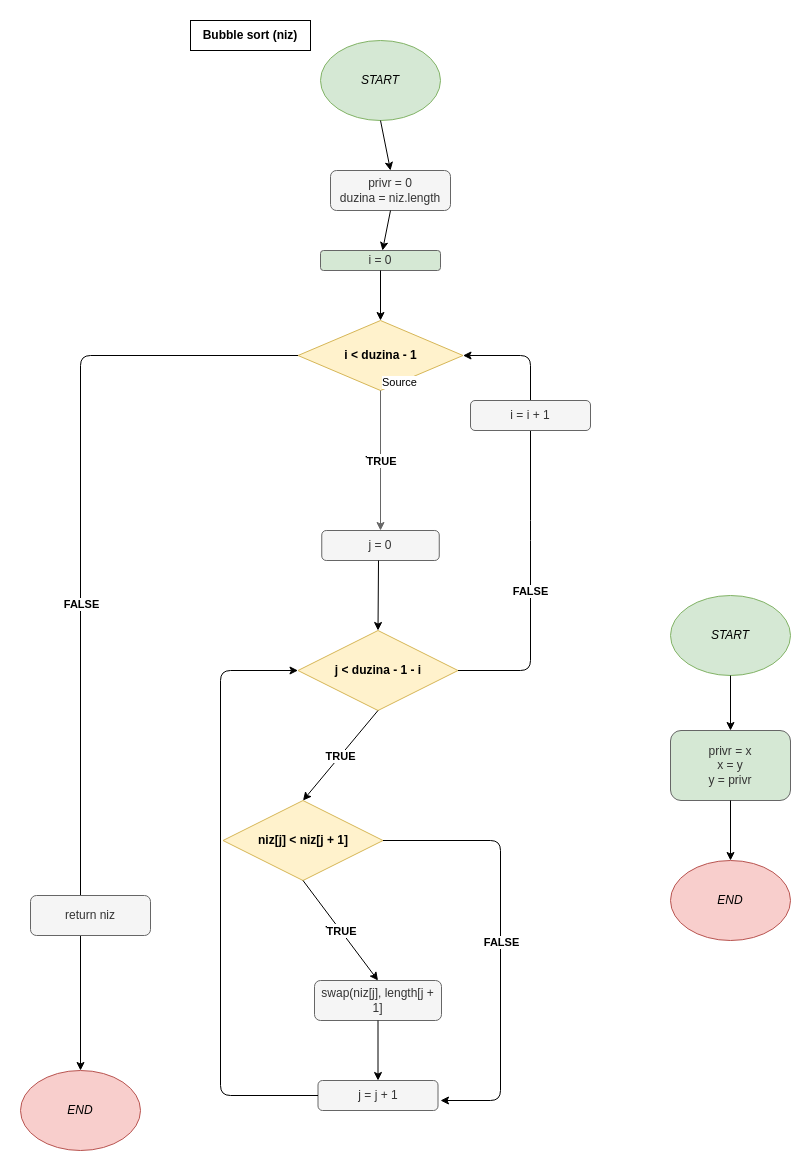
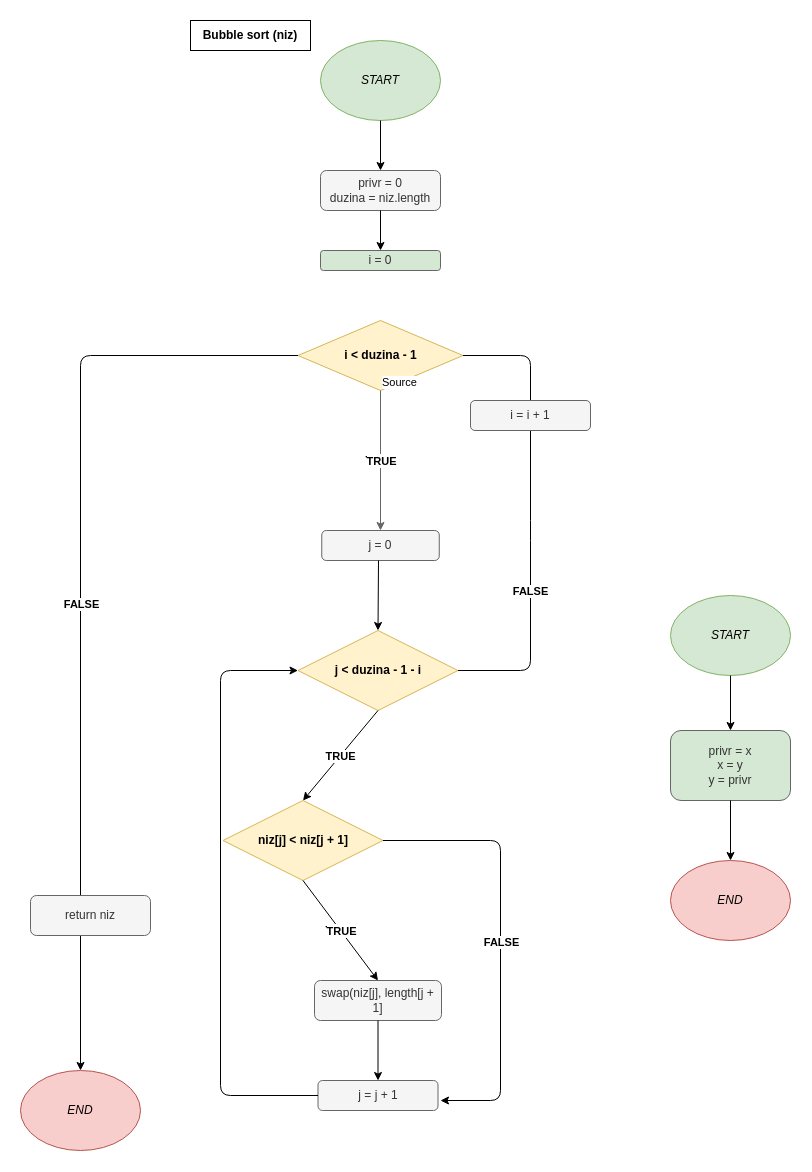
node "privr = 0 duzina = niz.length": moved (391, 191) -> (381, 191)
edge "i = 0" -> "i < duzina - 1": removed
edge "j < duzina - 1 - i" -> "i < duzina - 1": arrowhead classic -> none
